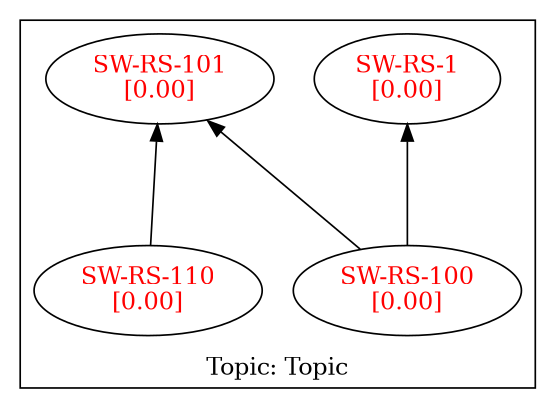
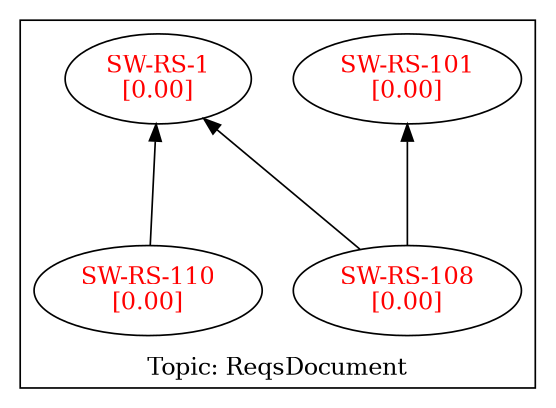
edge "SW-RS-110 [0.00]" -> "SW-RS-101 [0.00]": now "SW-RS-110 [0.00]" -> "SW-RS-1 [0.00]"
node "SW-RS-100 [0.00]": label "SW-RS-100 [0.00]" -> "SW-RS-108 [0.00]"
cluster "Topic: Topic": label "Topic: Topic" -> "Topic: ReqsDocument"
